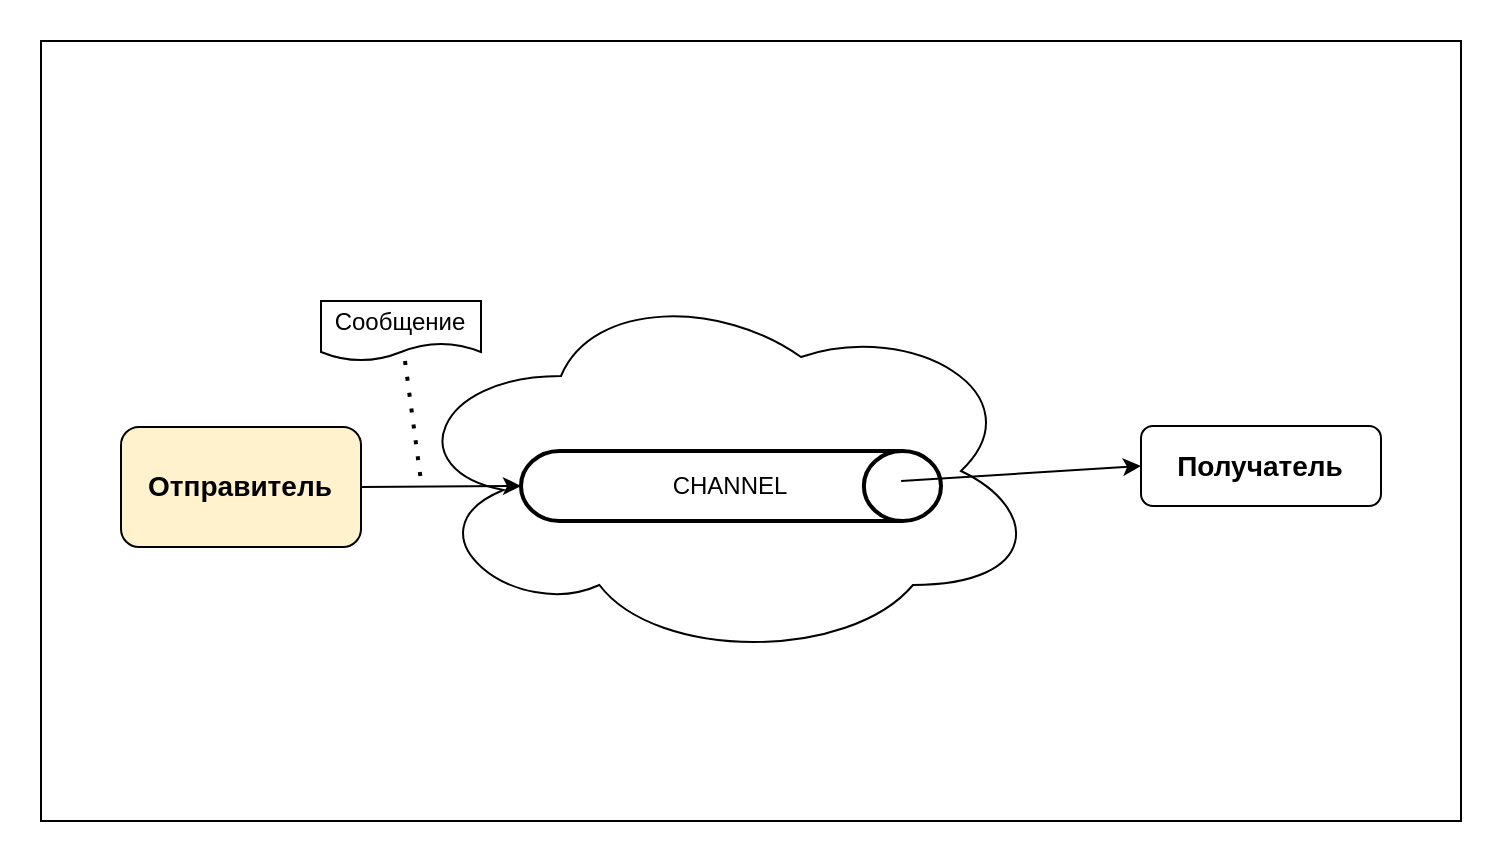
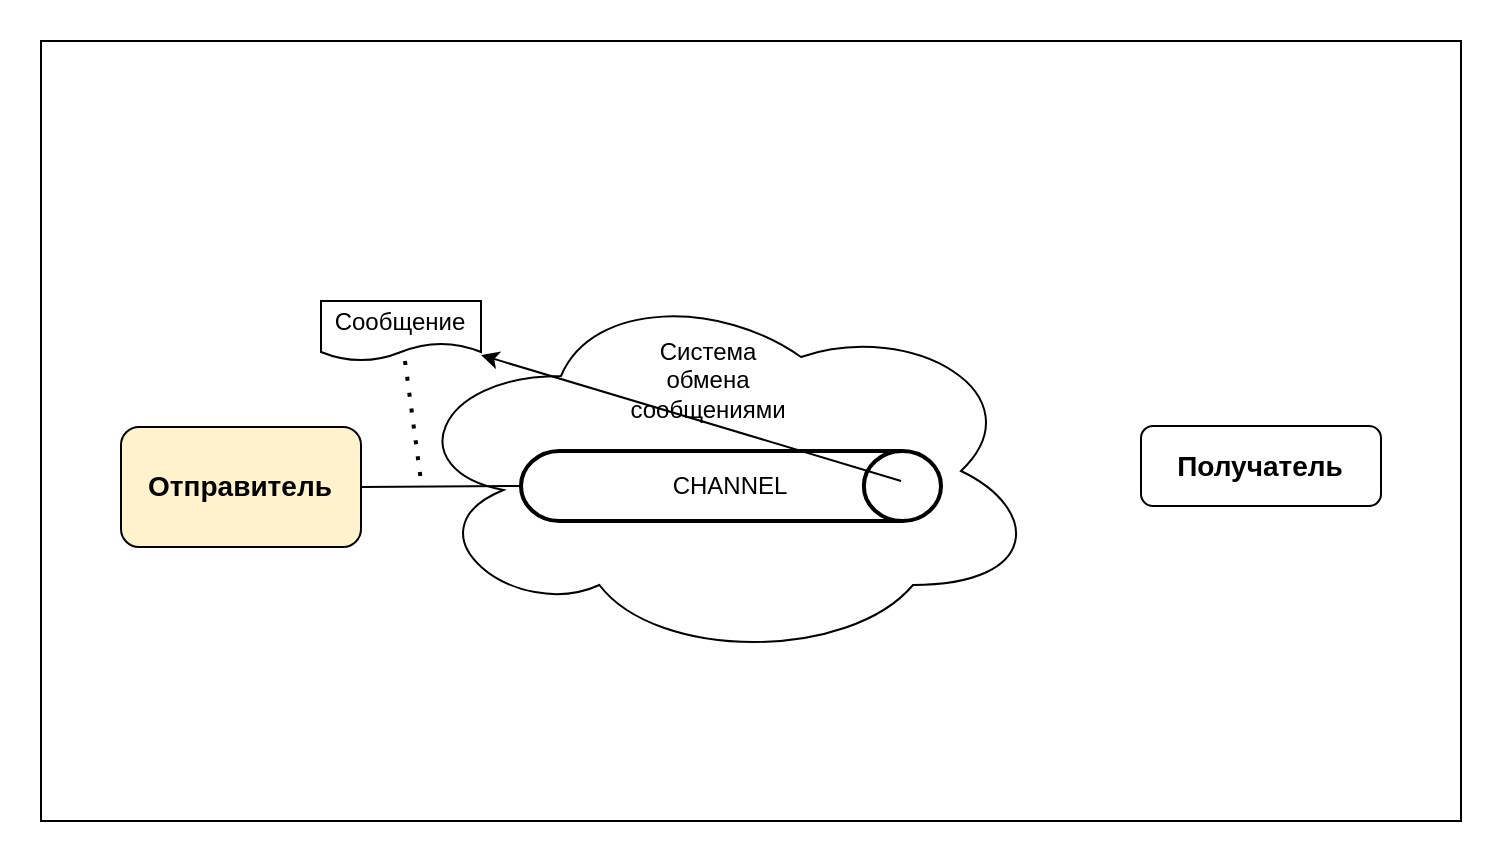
node "Система обмена сообщениями": added
edge "CHANNEL" -> "Получатель": now "CHANNEL" -> "Сообщение"
edge "Отправитель" -> "CHANNEL": arrowhead classic -> none
